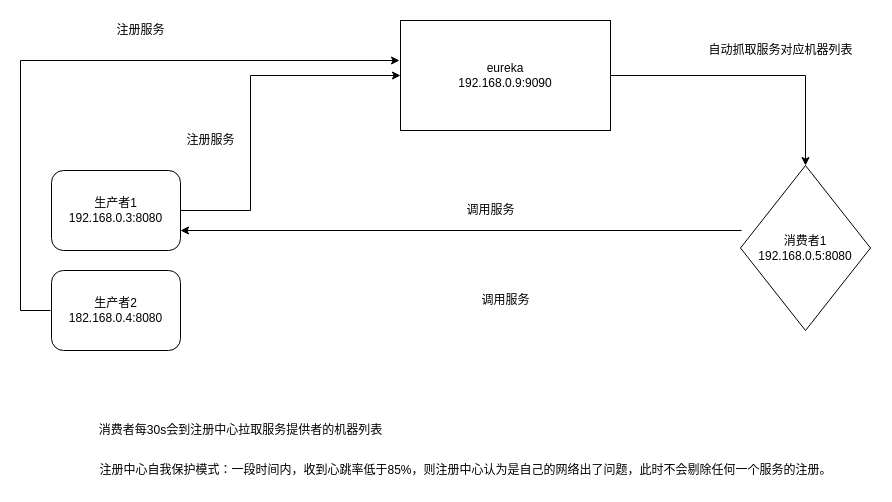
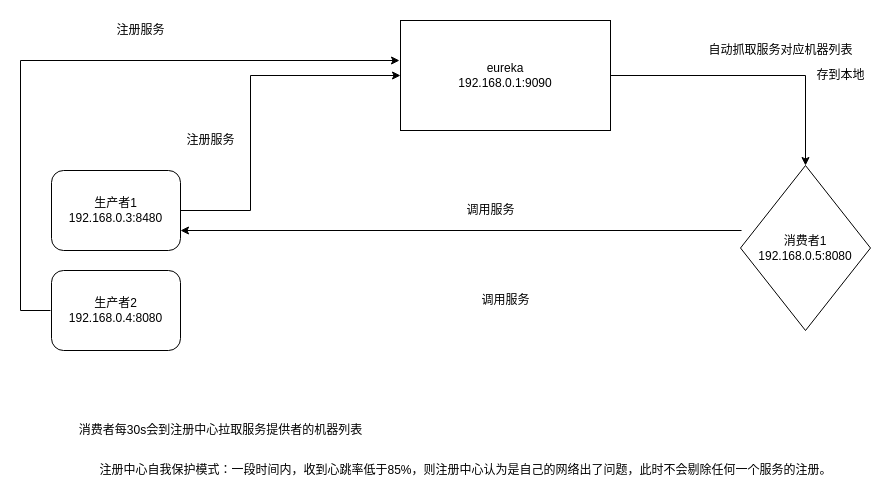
node "eureka 192.168.0.9:9090": label "eureka 192.168.0.9:9090" -> "eureka 192.168.0.1:9090"
node "存到本地": added
node "生产者1 192.168.0.3:8080": label "生产者1 192.168.0.3:8080" -> "生产者1 192.168.0.3:8480"
node "生产者2 182.168.0.4:8080": label "生产者2 182.168.0.4:8080" -> "生产者2 192.168.0.4:8080"
node "消费者每30s会到注册中心拉取服务提供者的机器列表": moved (241, 431) -> (221, 431)
